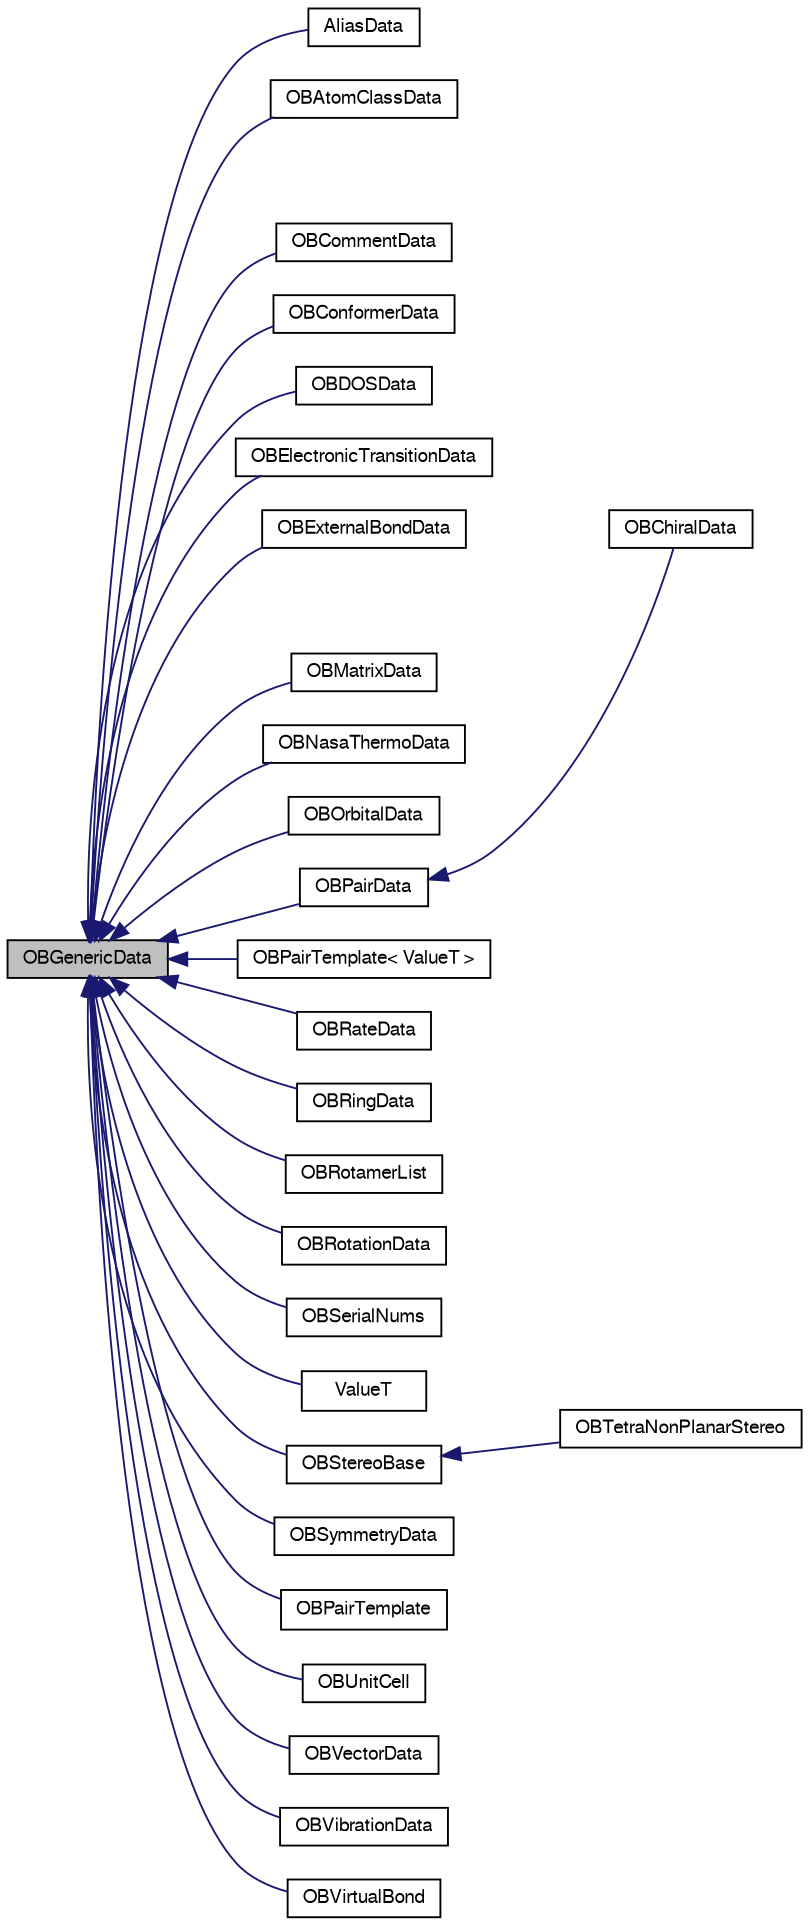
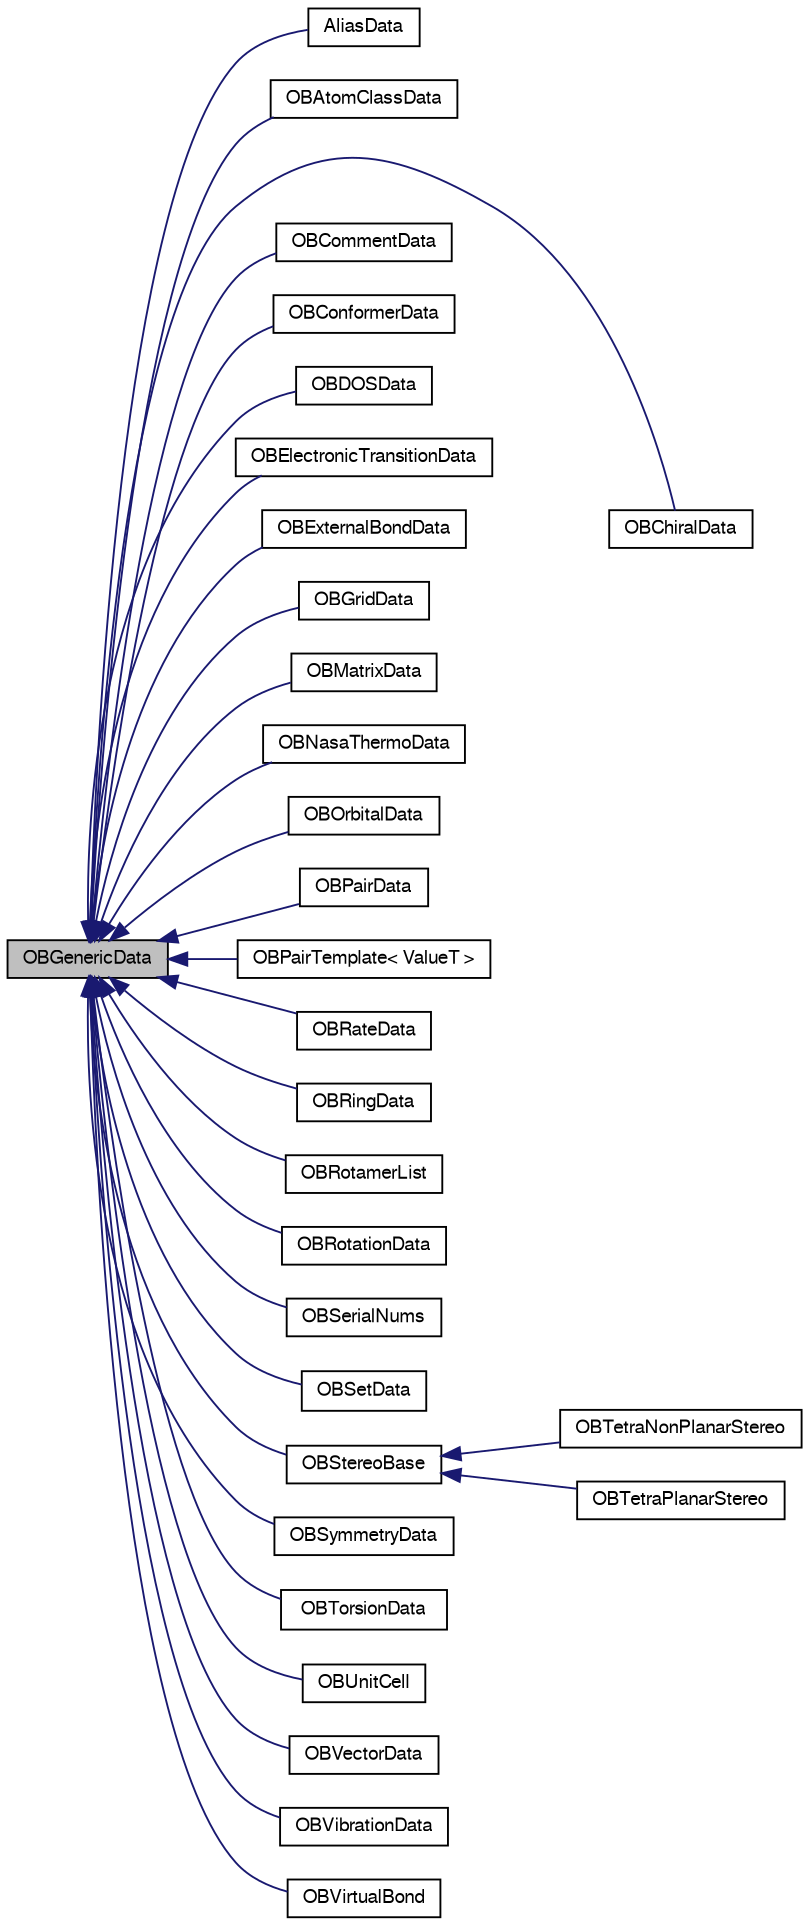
node "OBGridData": added
edge "OBChiralData" -> "OBPairData": now "OBChiralData" -> "OBGenericData"
node "ValueT": label "ValueT" -> "OBSetData"
node "OBTetraPlanarStereo": added
node "OBPairTemplate": label "OBPairTemplate" -> "OBTorsionData"
